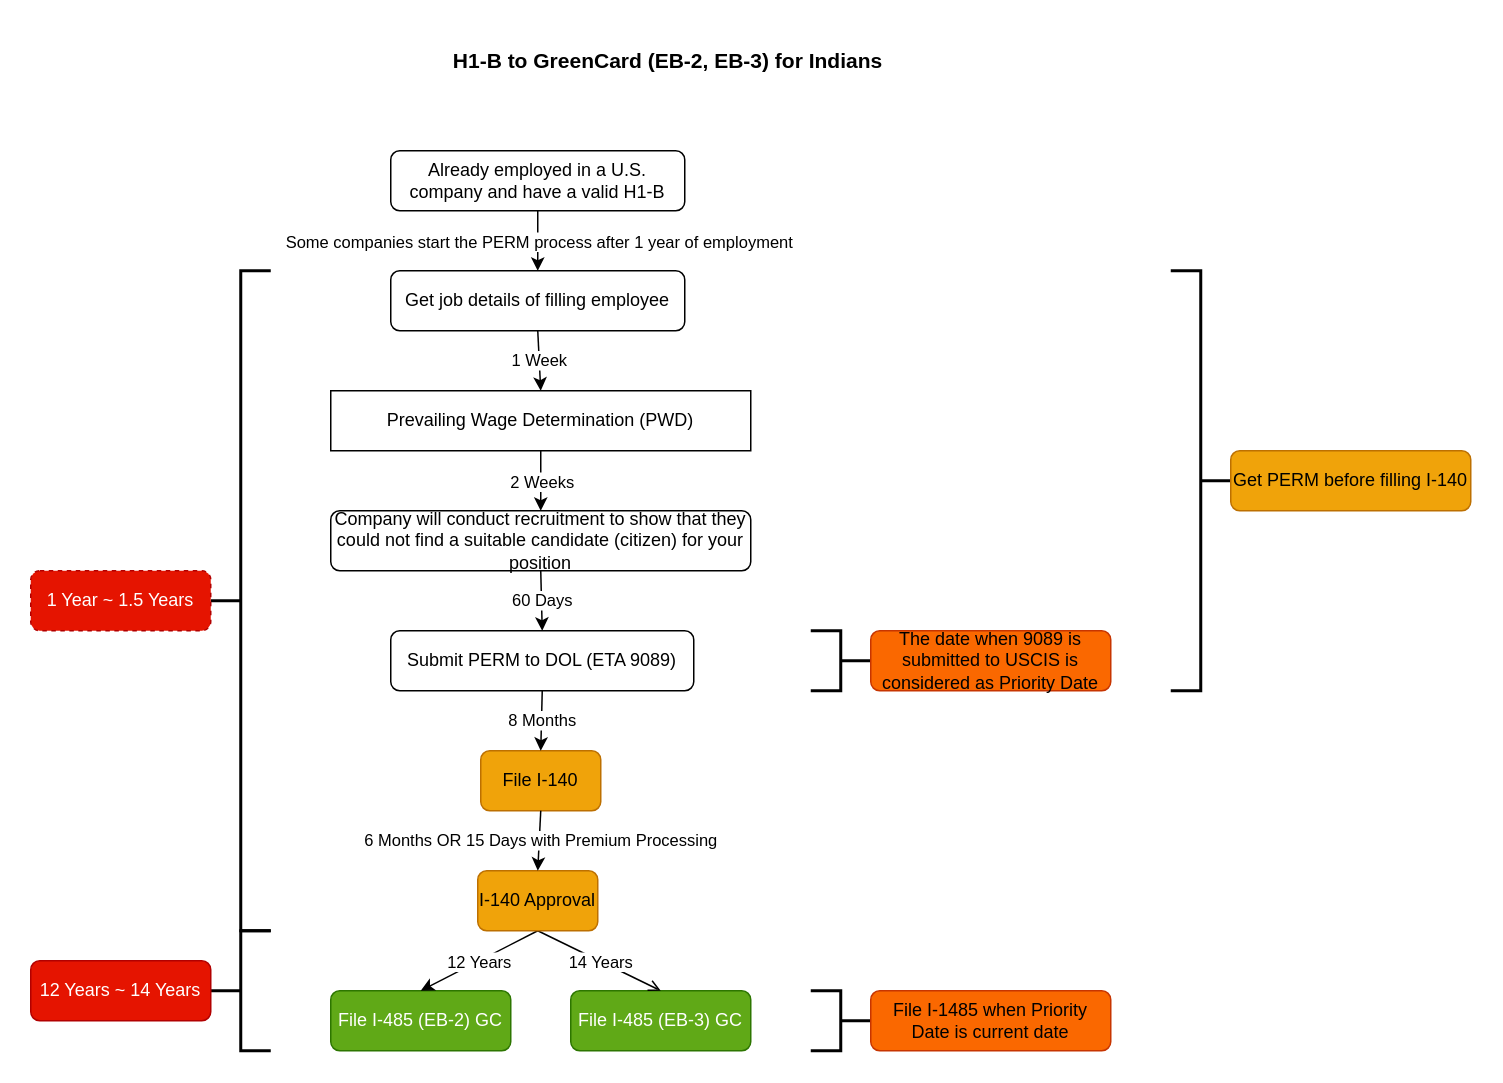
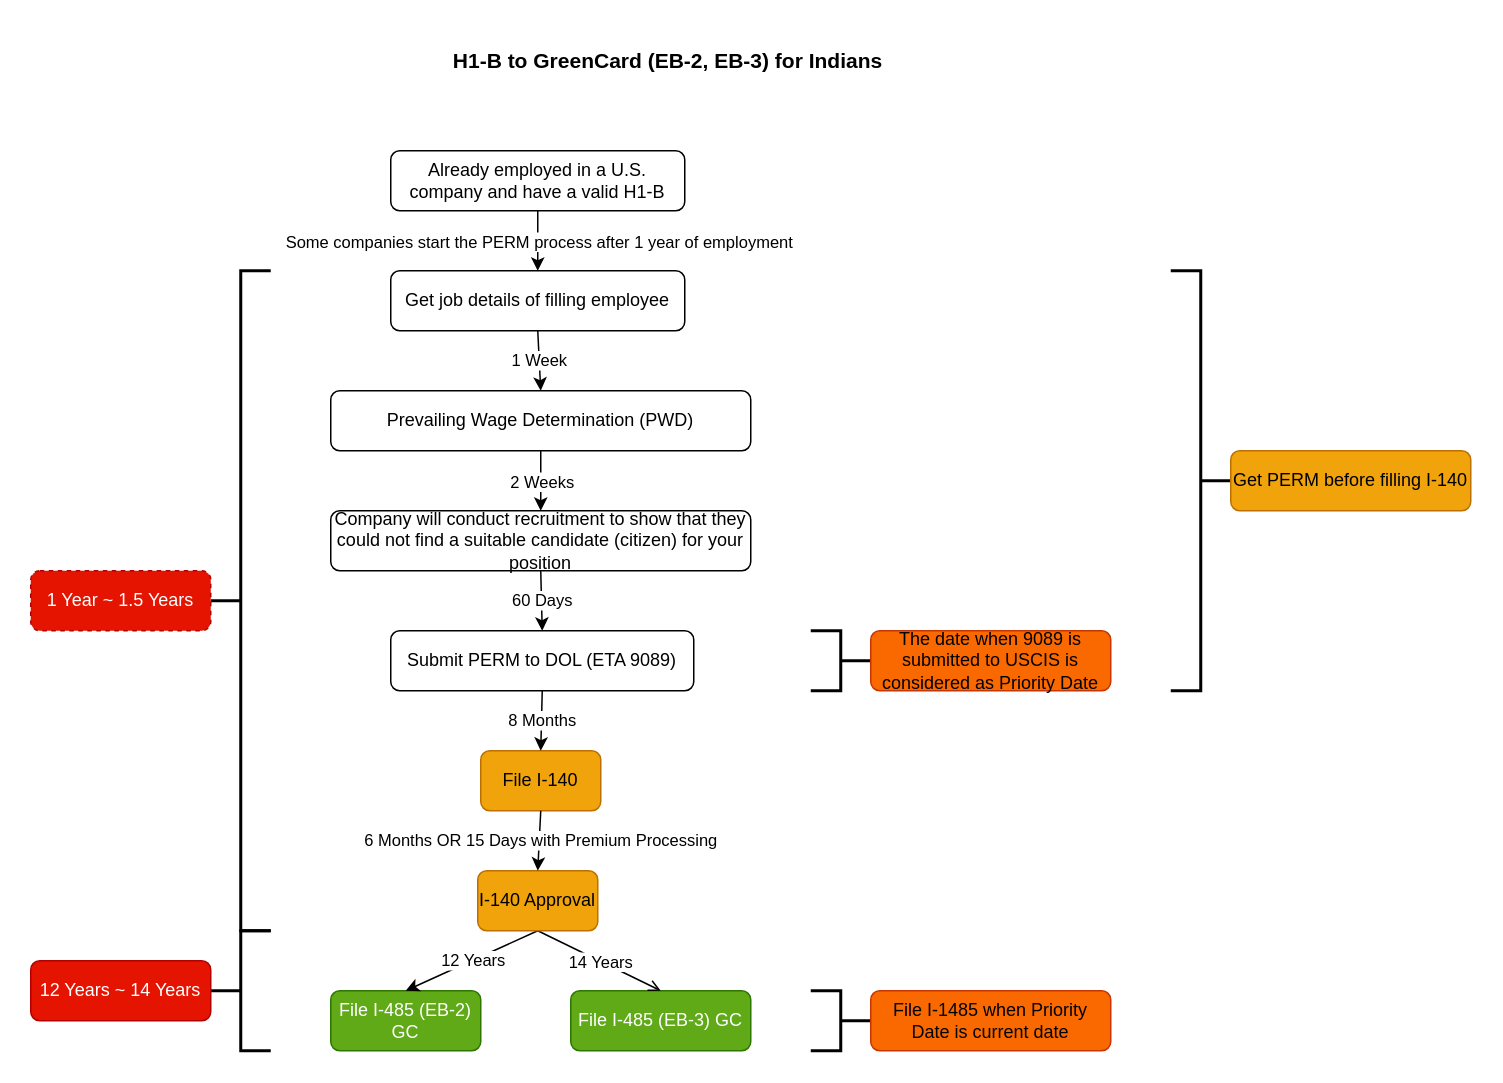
node "Prevailing Wage Determination (PWD)": shape rectangle -> rounded rectangle
node "File I-485 (EB-2) GC": size 180x60 -> 150x60
